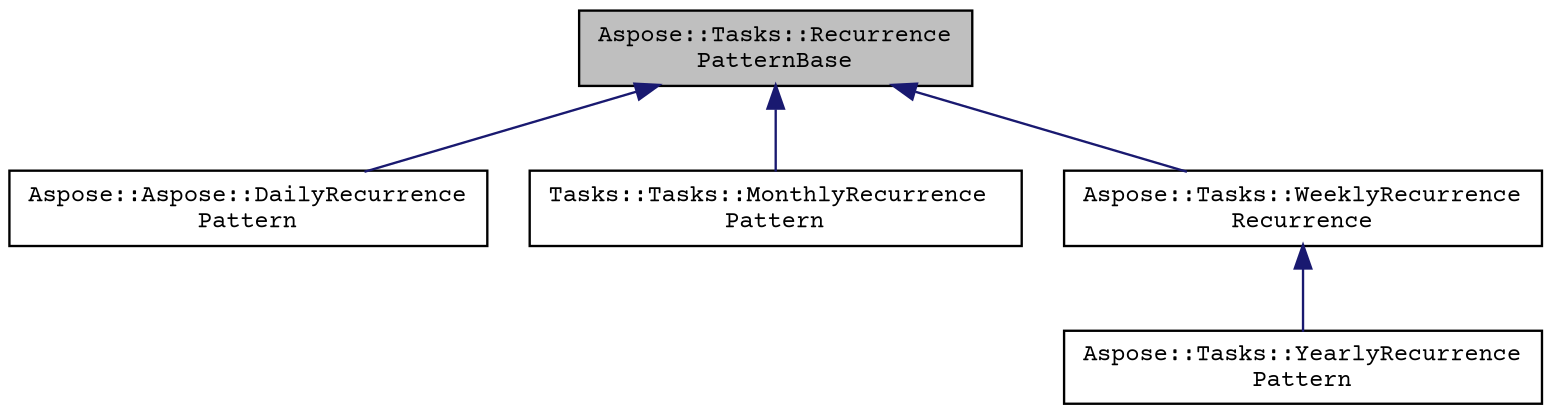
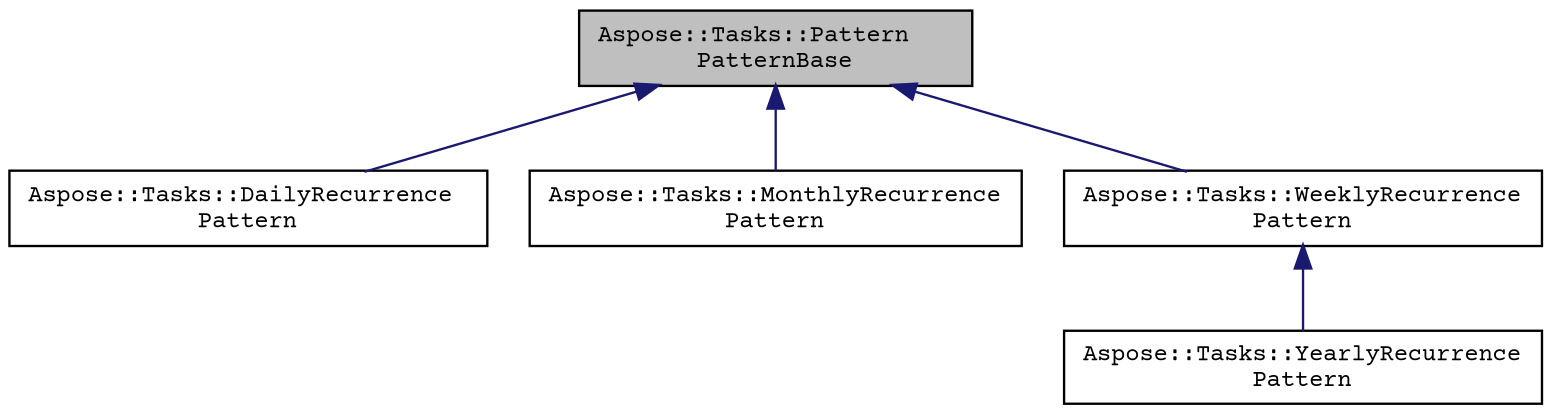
node "Aspose::Tasks::Recurrence PatternBase": label "Aspose::Tasks::Recurrence PatternBase" -> "Aspose::Tasks::Pattern PatternBase"
node "Aspose::Aspose::DailyRecurrence Pattern": label "Aspose::Aspose::DailyRecurrence Pattern" -> "Aspose::Tasks::DailyRecurrence Pattern"
node "Tasks::Tasks::MonthlyRecurrence Pattern": label "Tasks::Tasks::MonthlyRecurrence Pattern" -> "Aspose::Tasks::MonthlyRecurrence Pattern"
node "Aspose::Tasks::WeeklyRecurrence Recurrence": label "Aspose::Tasks::WeeklyRecurrence Recurrence" -> "Aspose::Tasks::WeeklyRecurrence Pattern"
